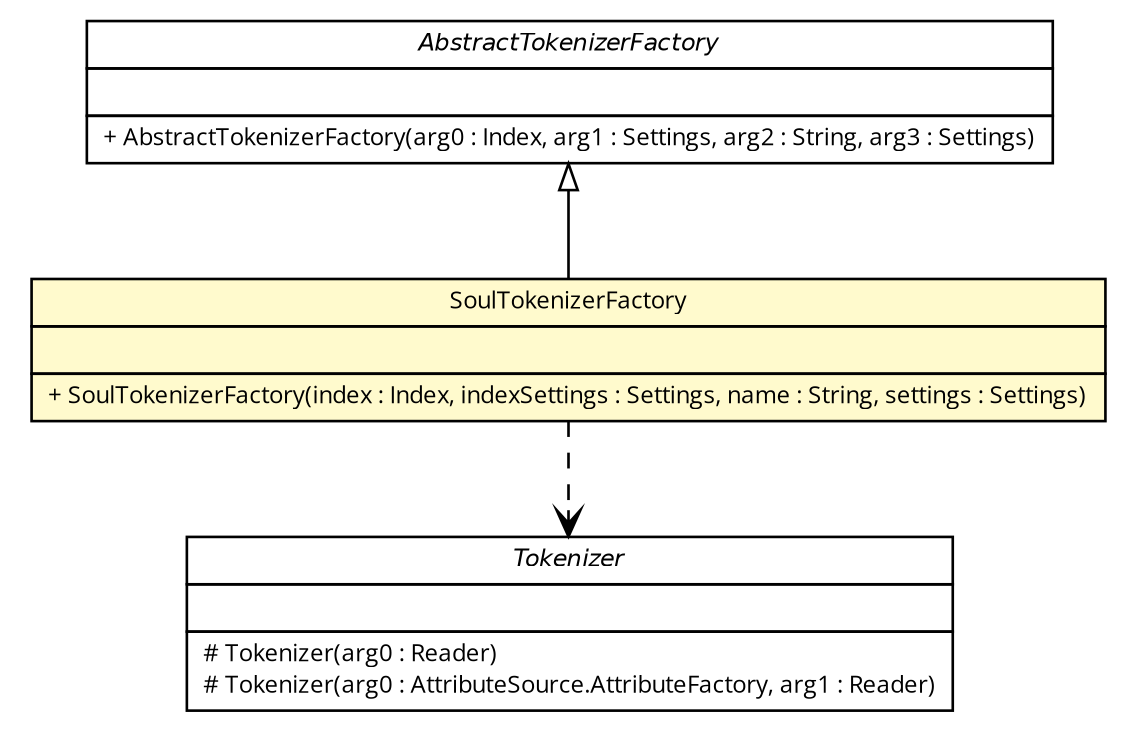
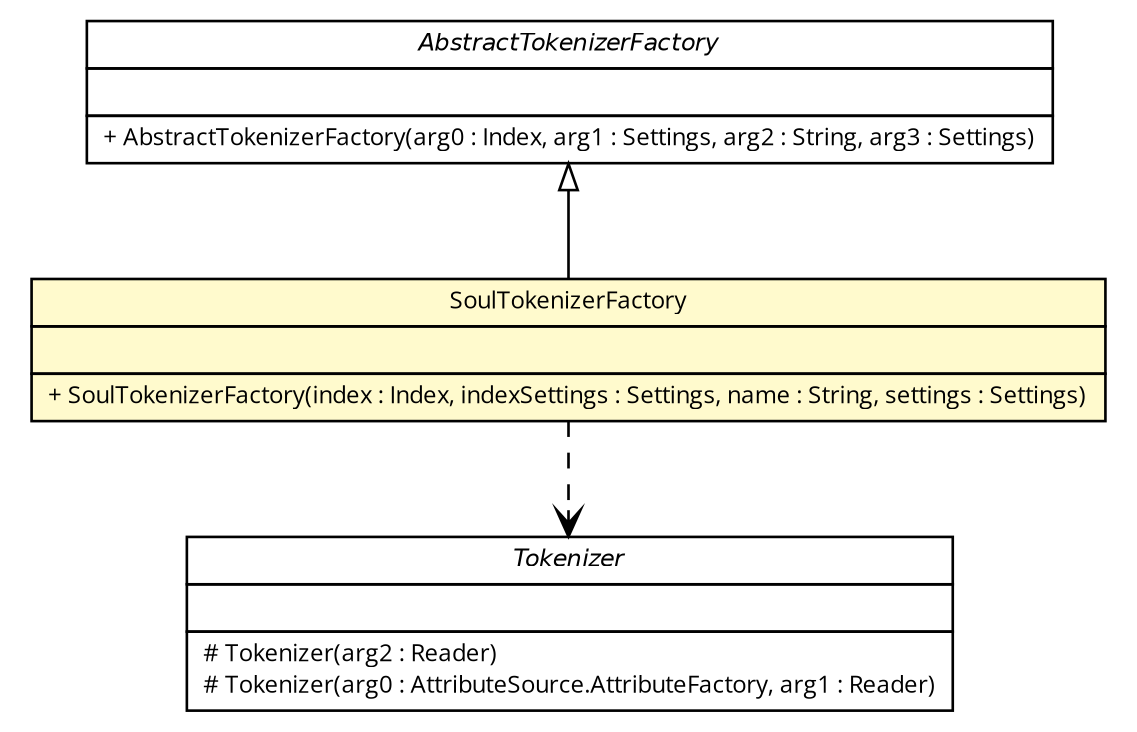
node "Tokenizer": text "# Tokenizer(arg0 : Reader)" -> "# Tokenizer(arg2 : Reader)"
